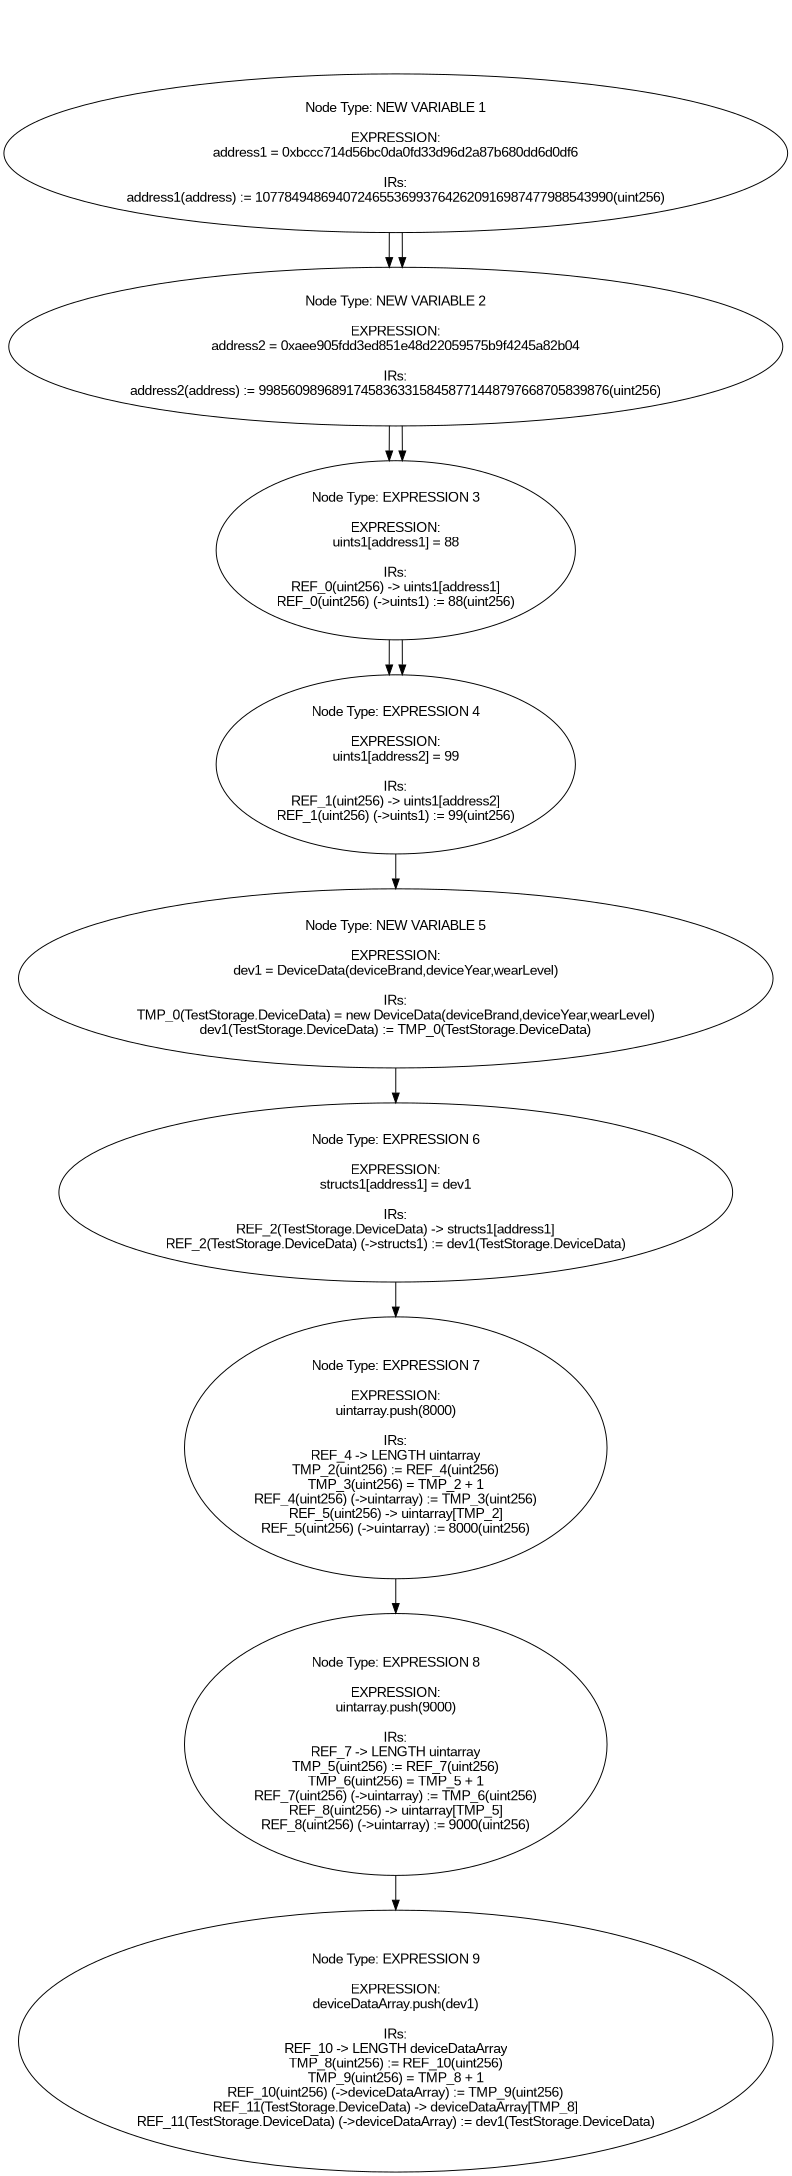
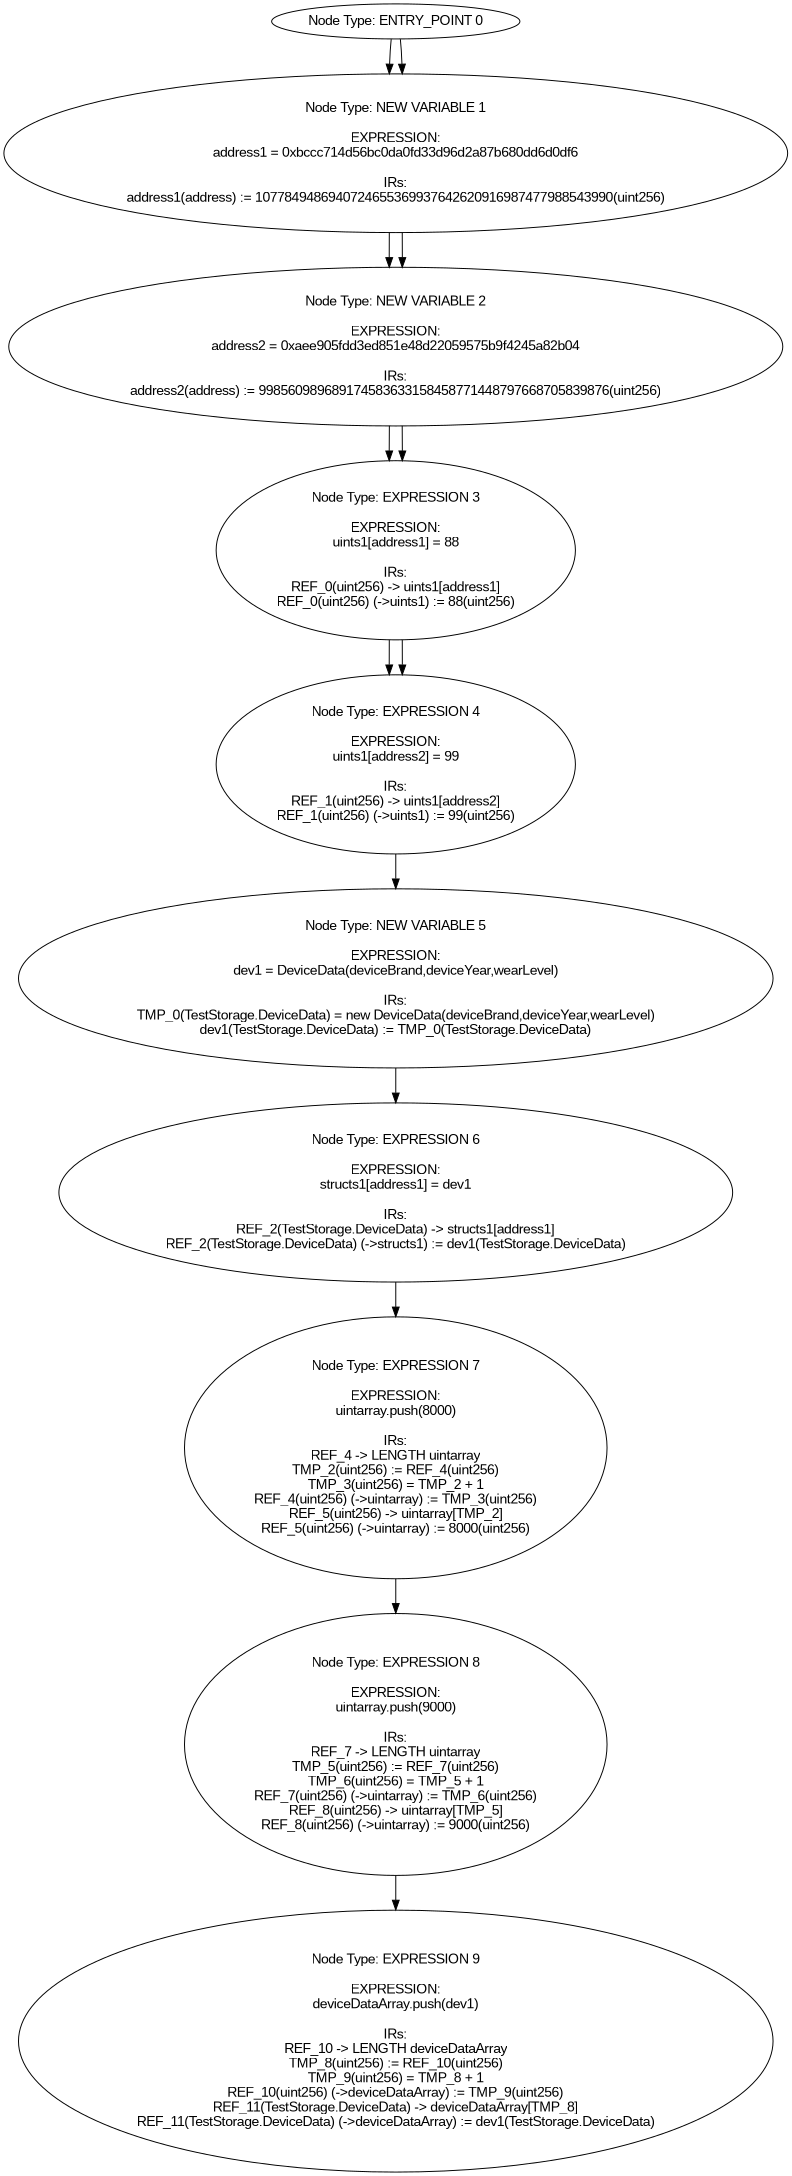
node "Node Type: ENTRY_POINT 0": added
